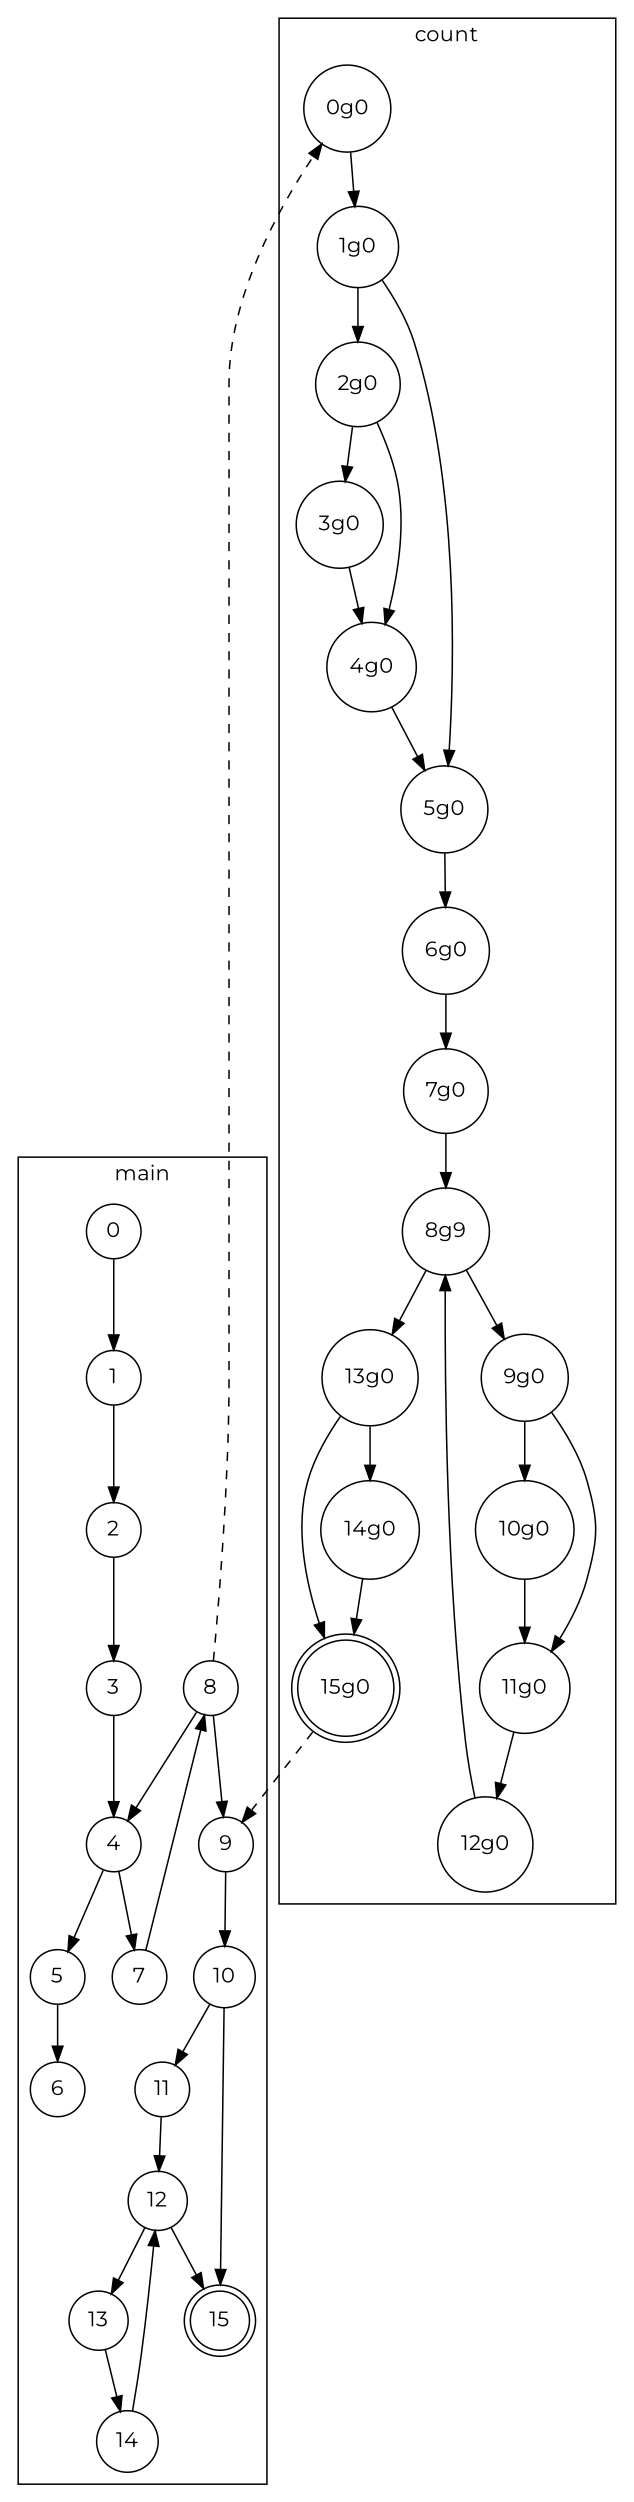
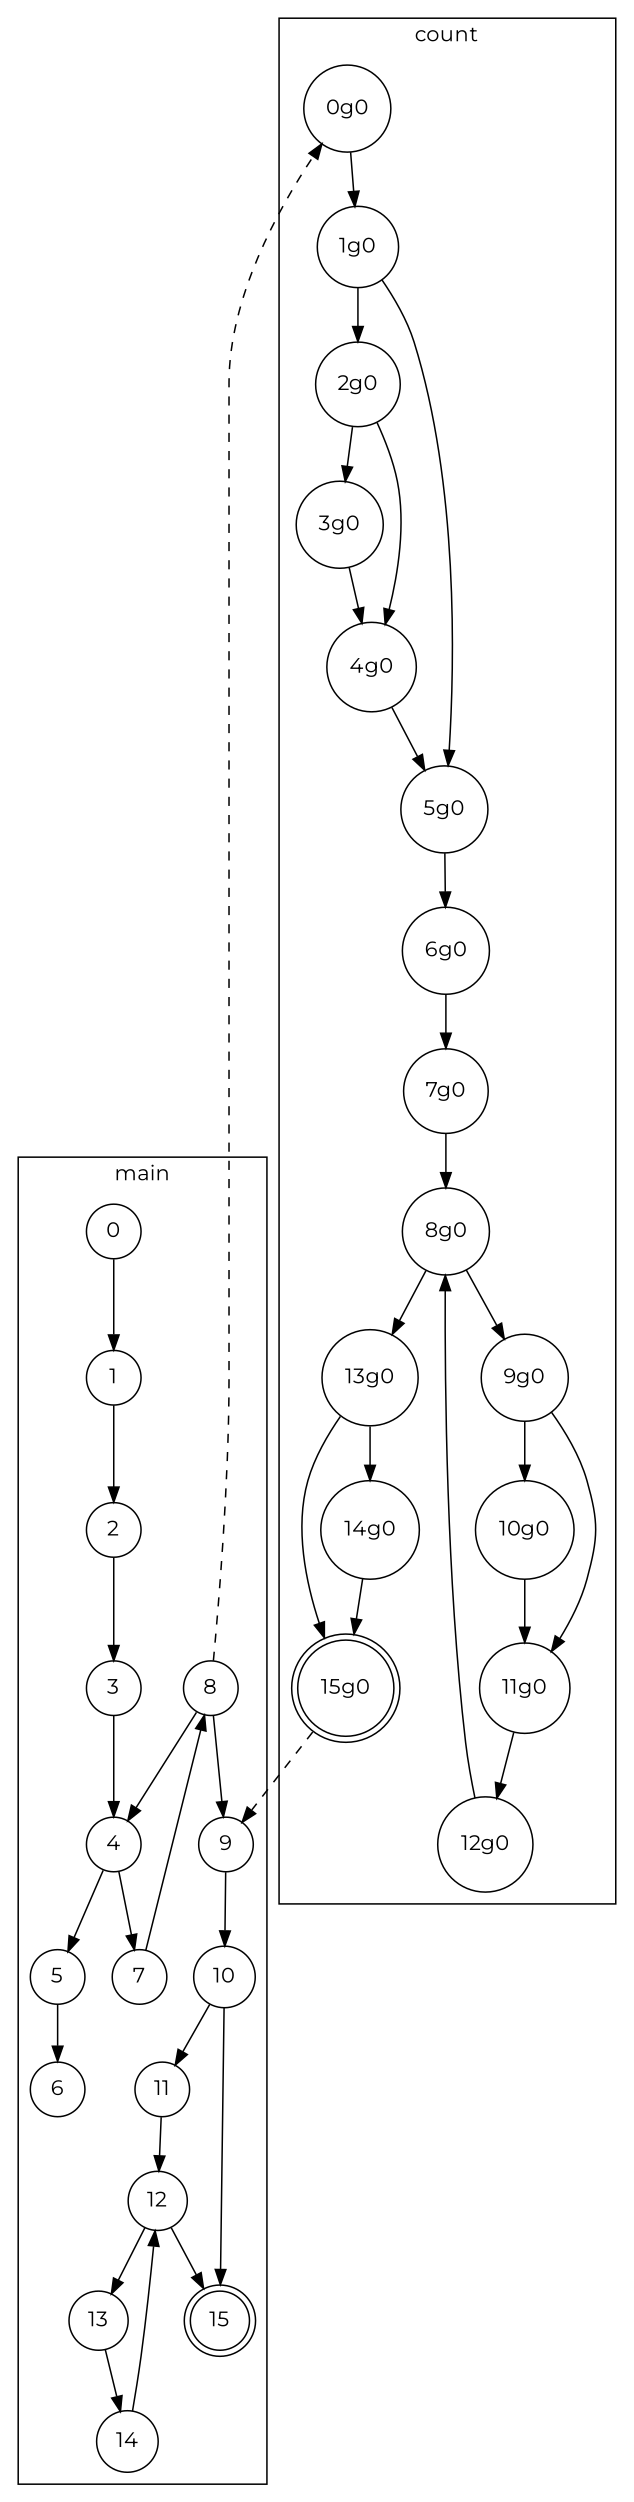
node "8g9": label "8g9" -> "8g0"
